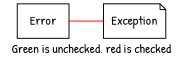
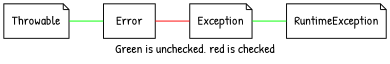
node "Throwable": added
node "RuntimeException": added
